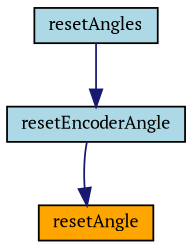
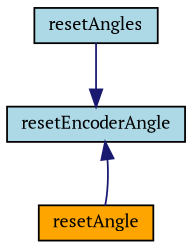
edge "resetEncoderAngle" -> "resetAngle": reversed
